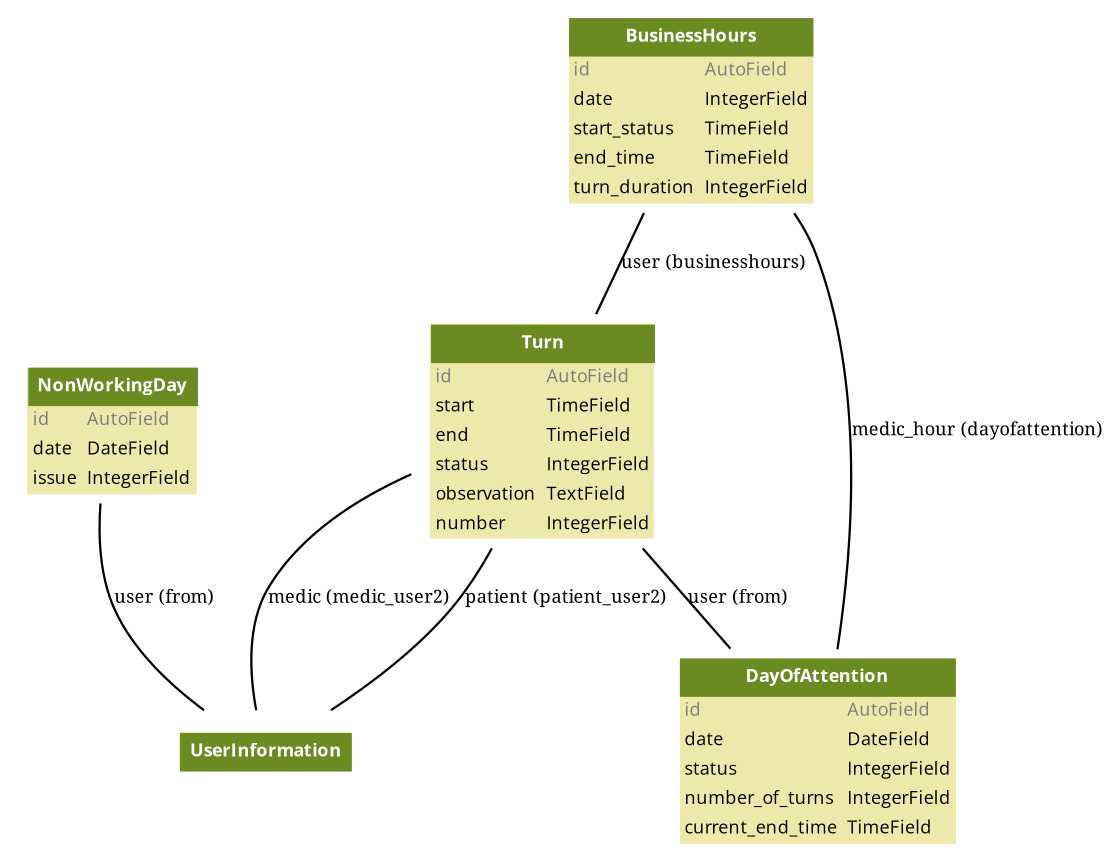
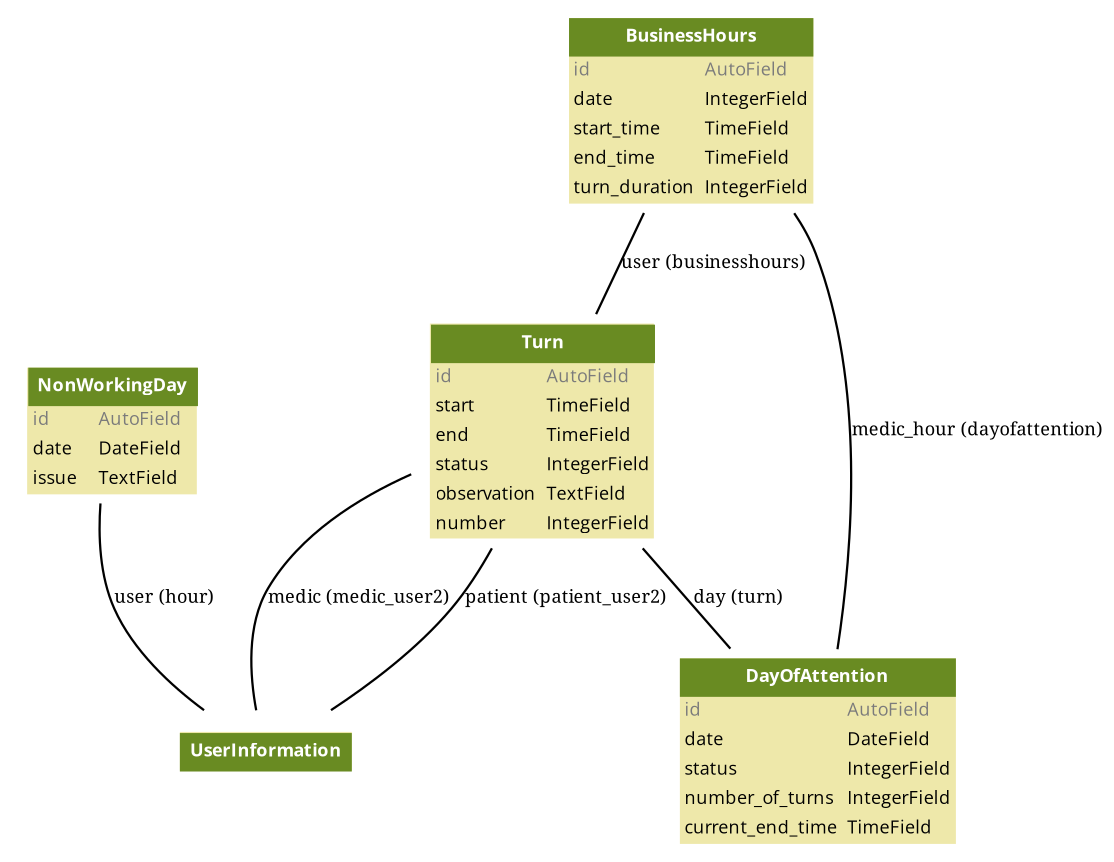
node "BusinessHours": text "start_status" -> "start_time"
node "NonWorkingDay": text "IntegerField" -> "TextField"
edge "NonWorkingDay" -- "UserInformation": label "user (from)" -> "user (hour)"
edge "Turn" -- "DayOfAttention": label "user (from)" -> "day (turn)"
